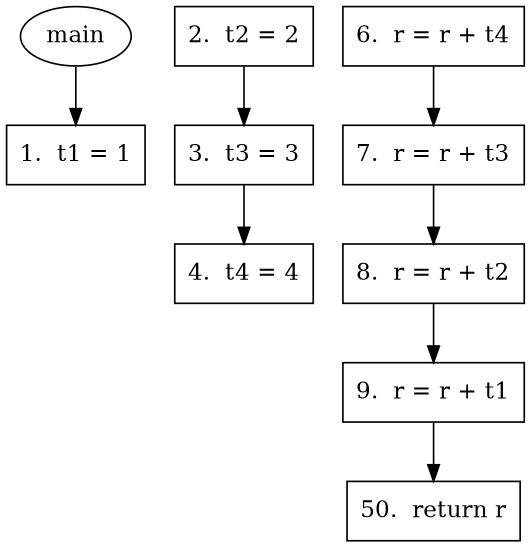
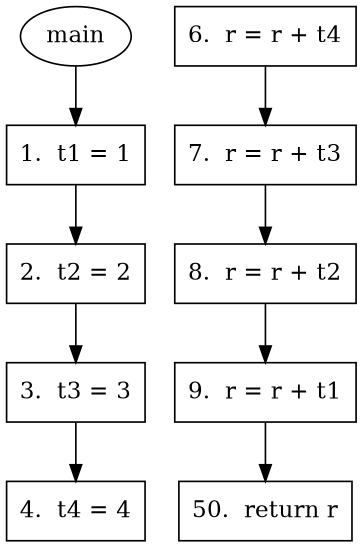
edge "1.  t1 = 1" -> "2.  t2 = 2": added
